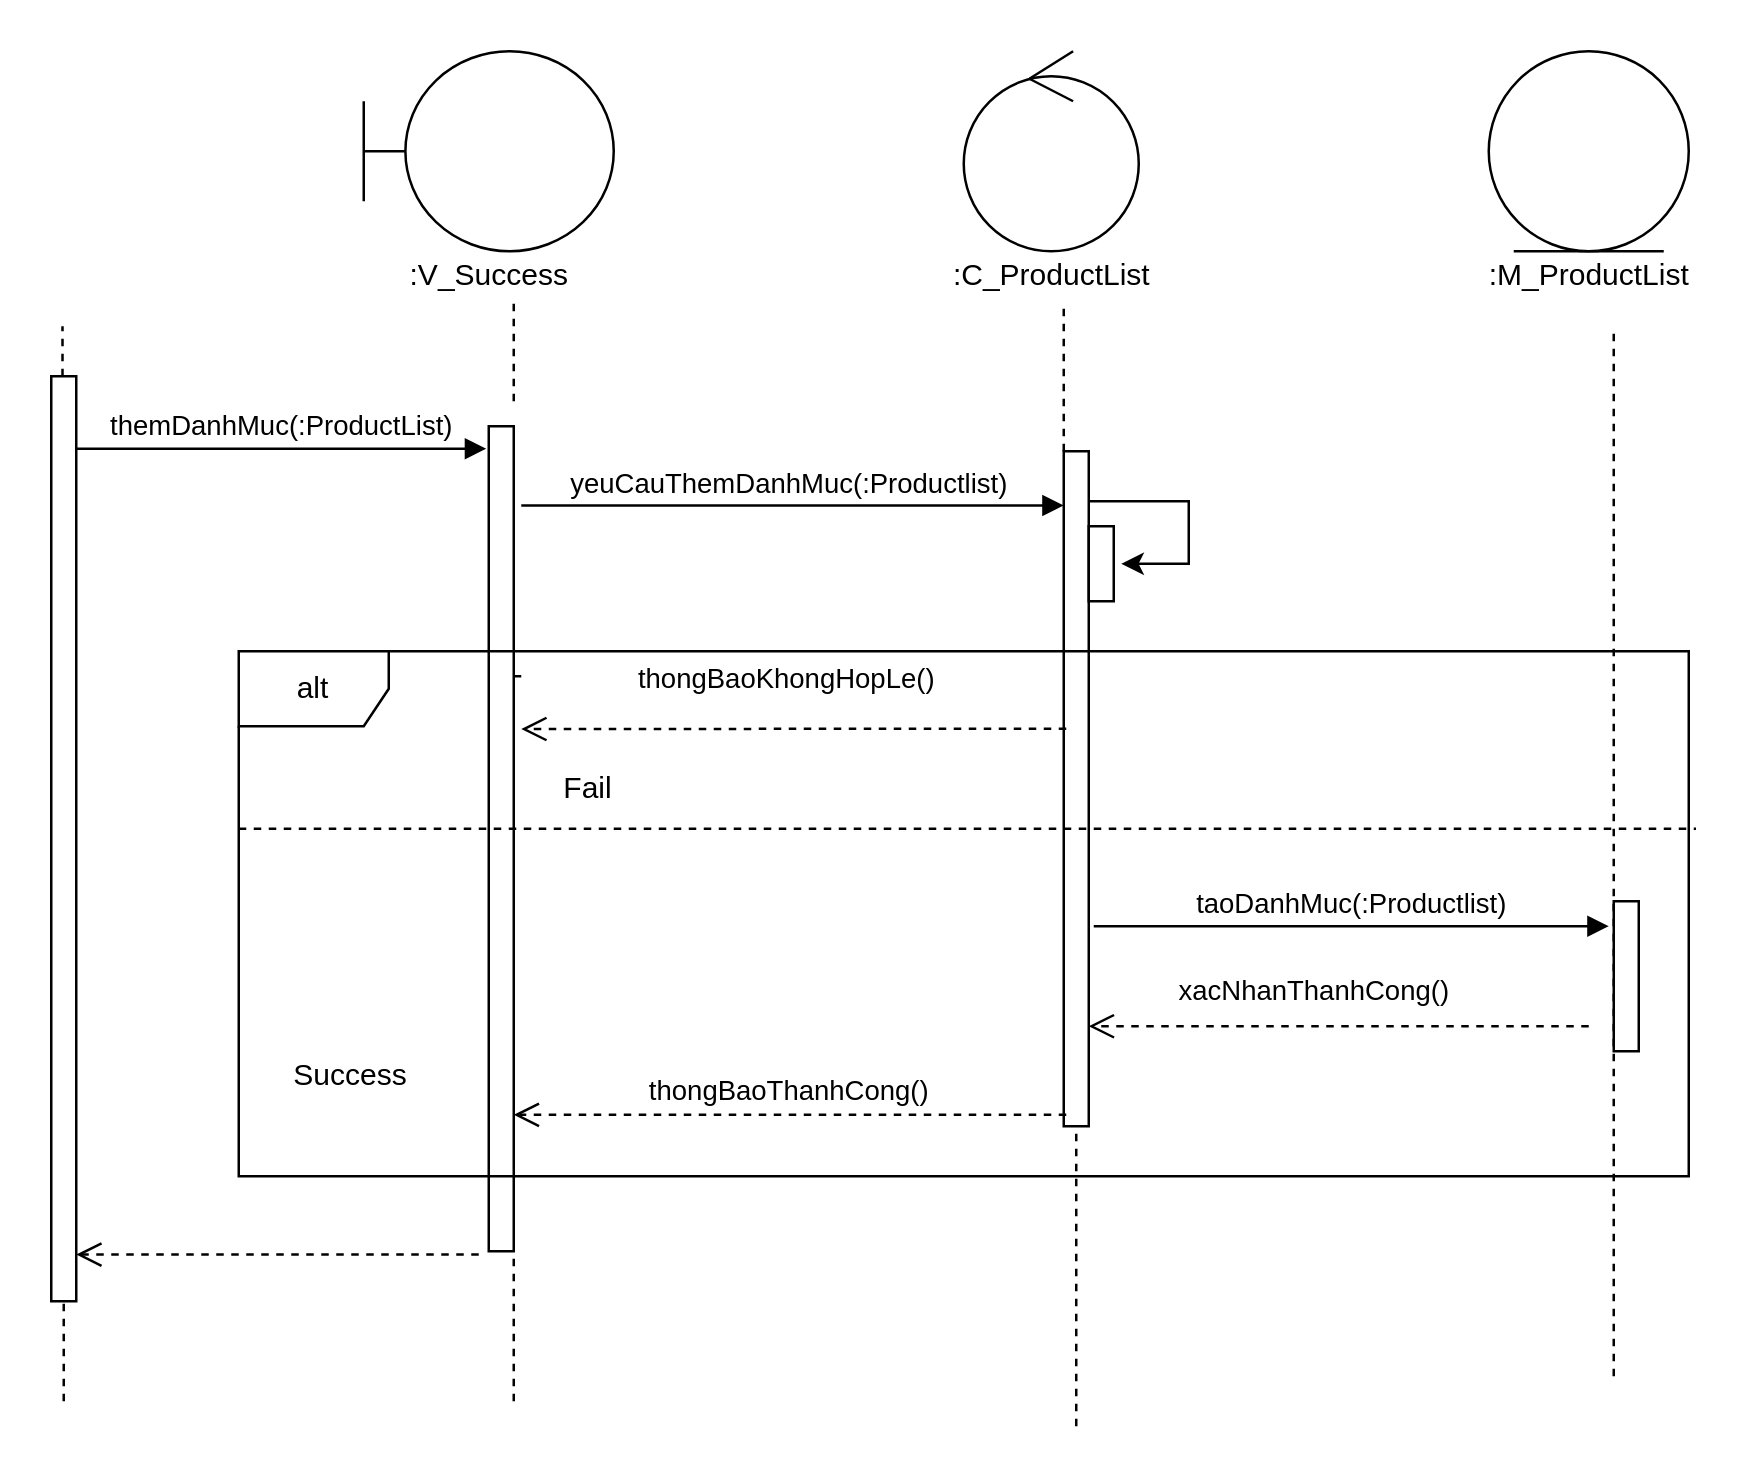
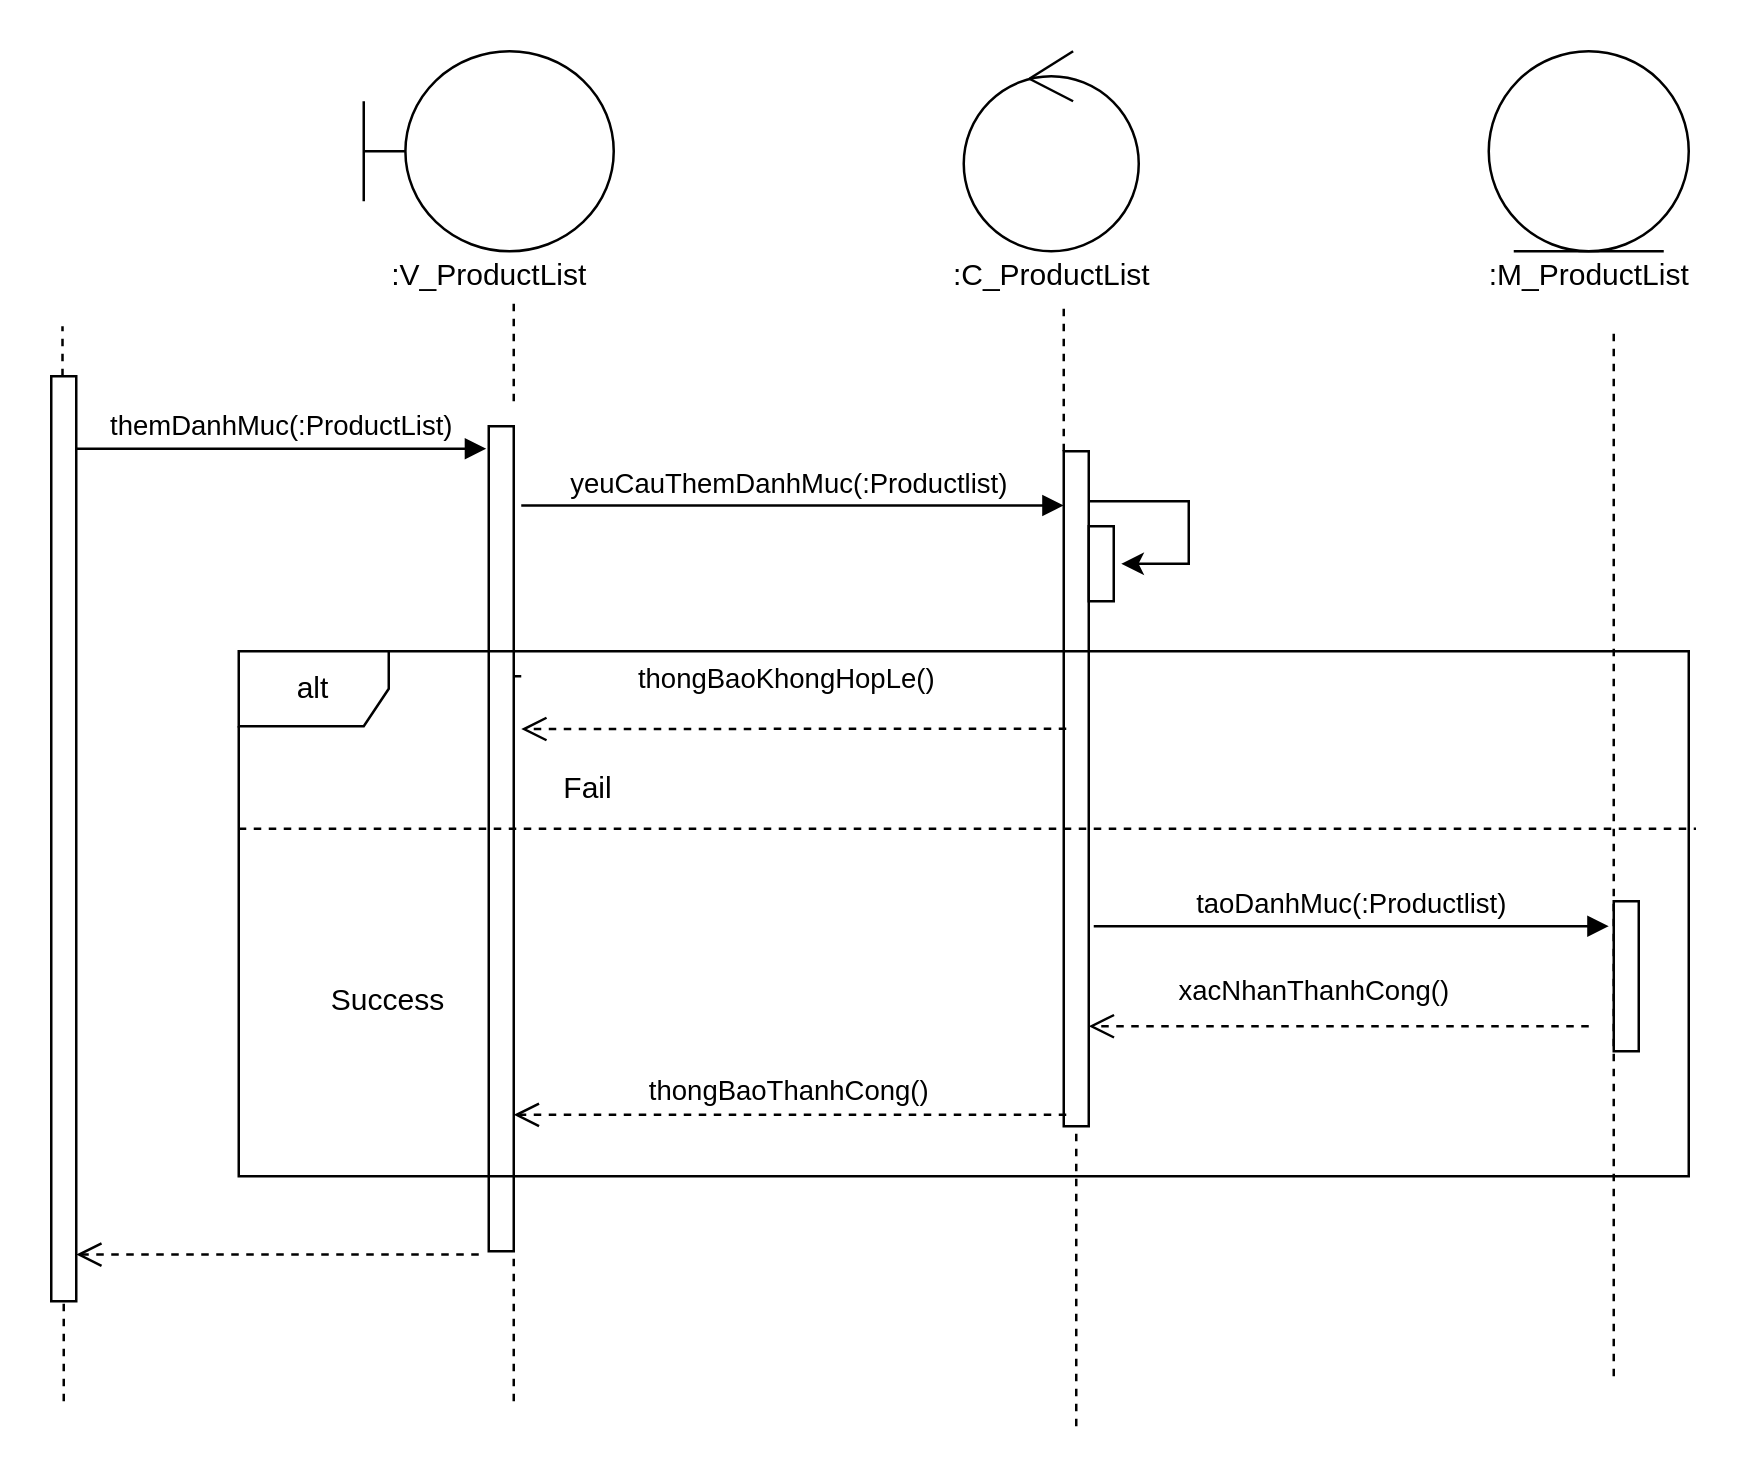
node ":V_Success": label ":V_Success" -> ":V_ProductList"
node "Success": moved (351, 1076) -> (389, 1001)
